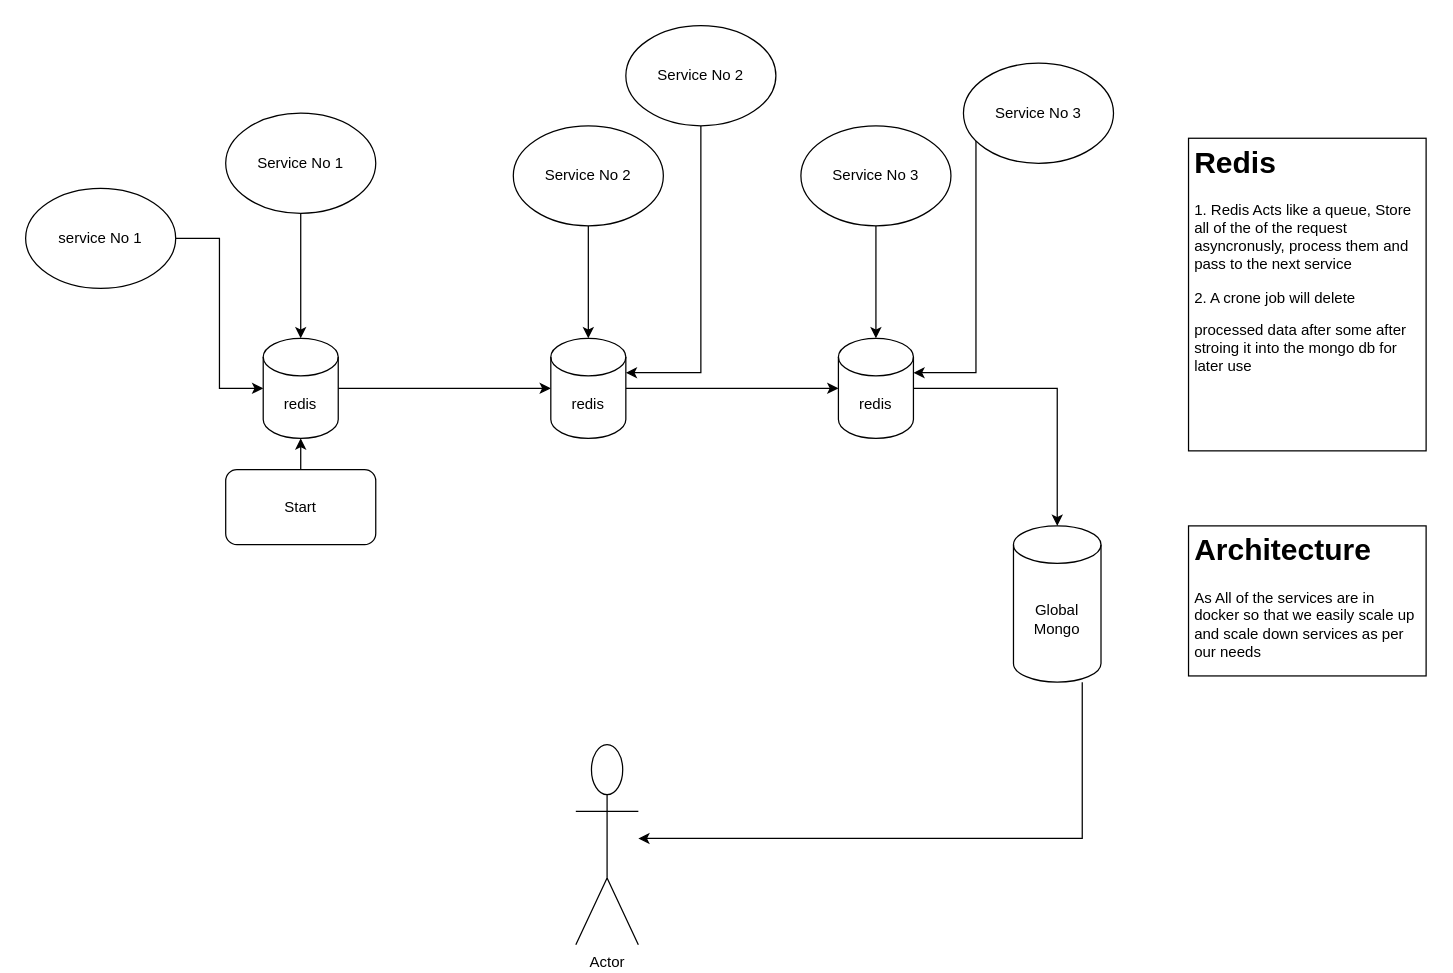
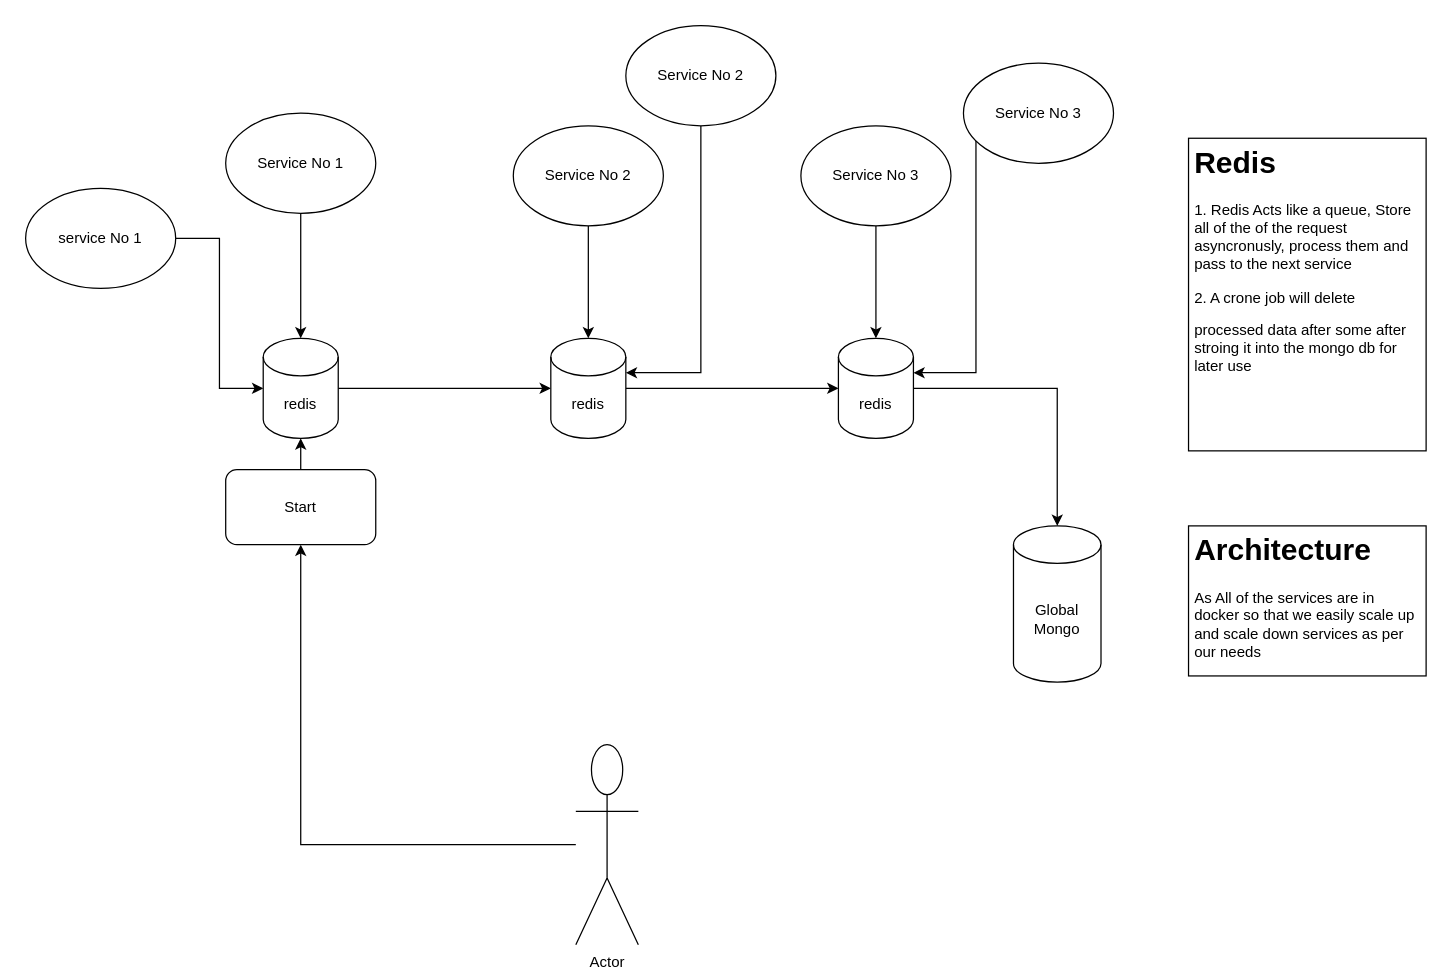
edge "Actor" -> "Start": added
edge "Global Mongo" -> "Actor": removed
